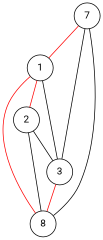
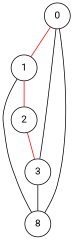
node "7": label "7" -> "0"
edge "1" -- "3": removed
edge "1" -- "8": color red -> black
edge "2" -- "3": color black -> red
edge "2" -- "8": removed
edge "3" -- "8": color red -> black
